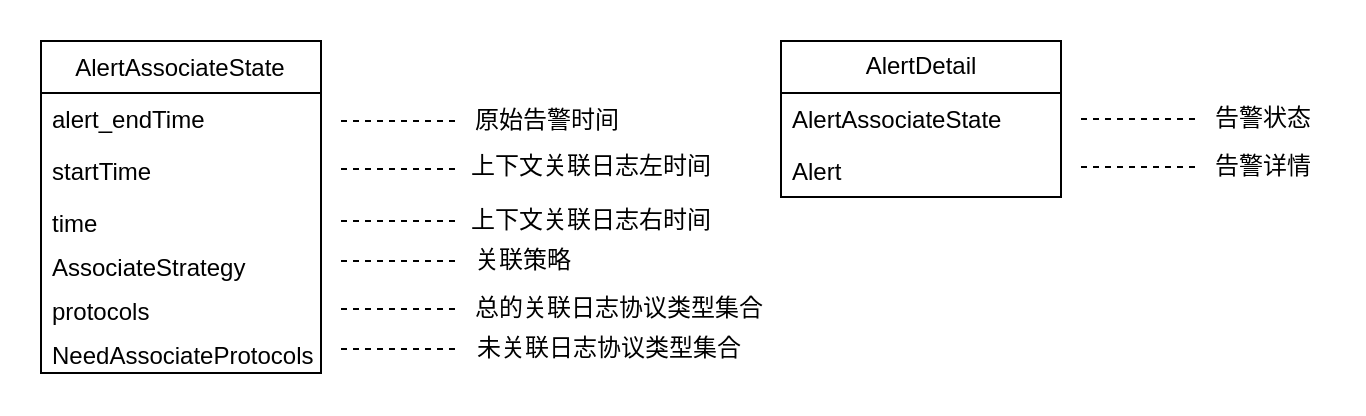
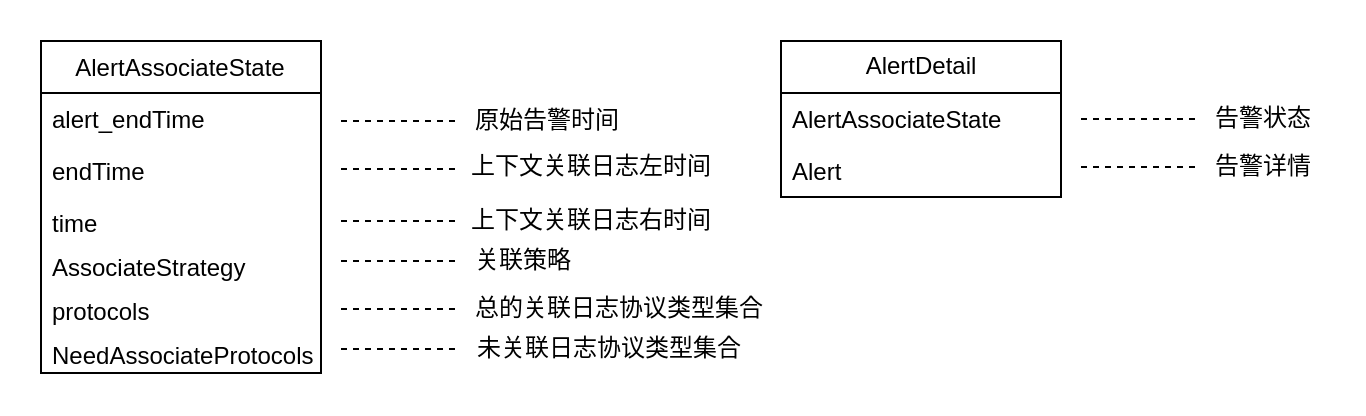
node "startTime": label "startTime" -> "endTime"
